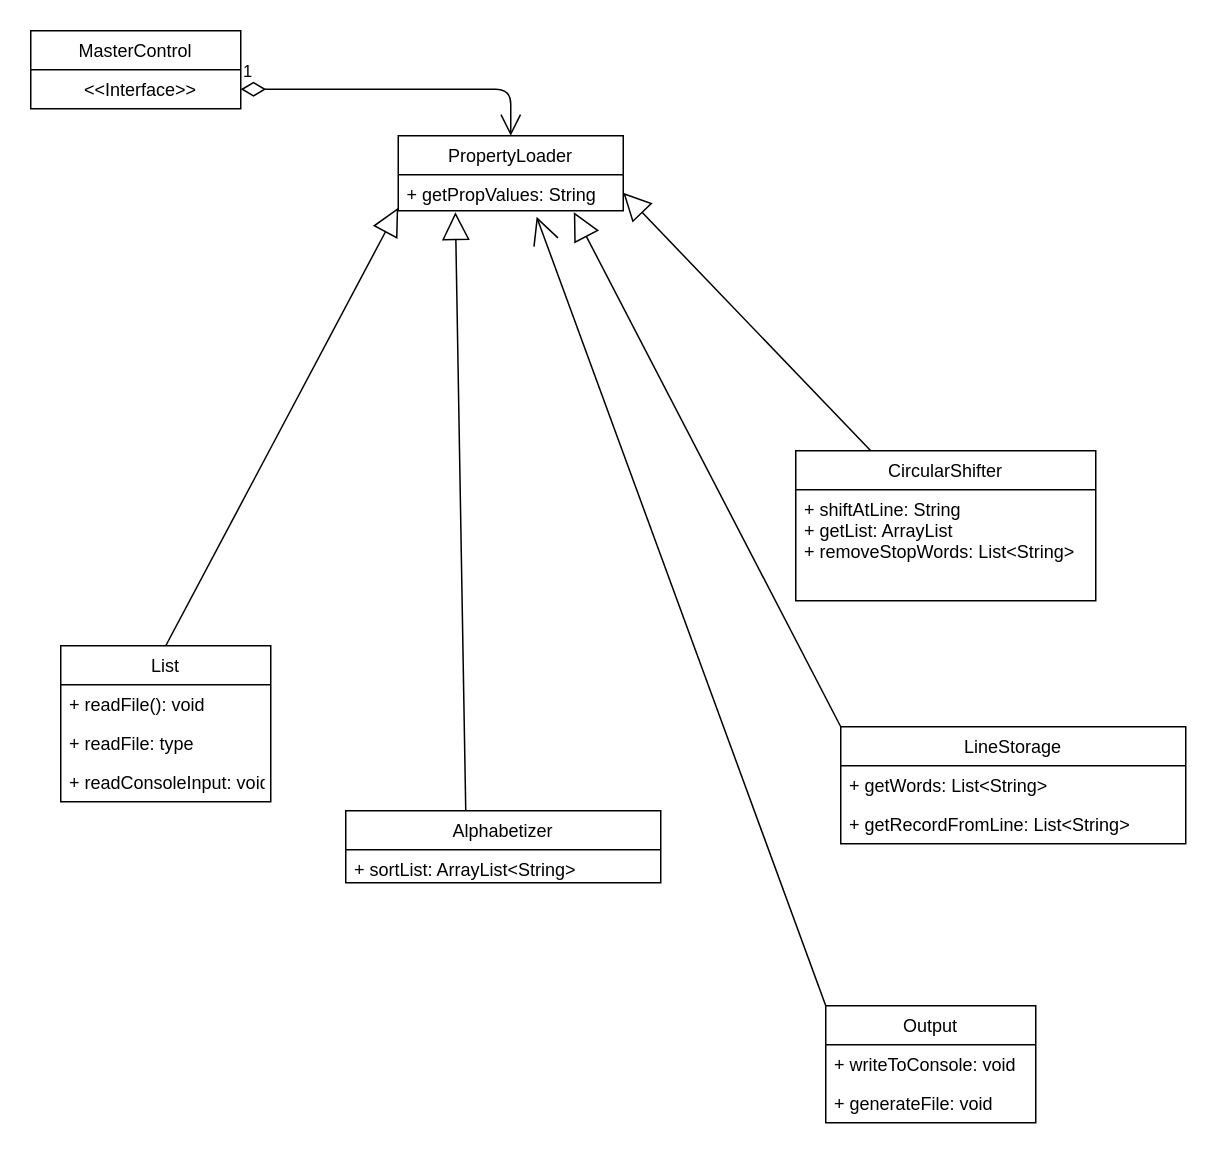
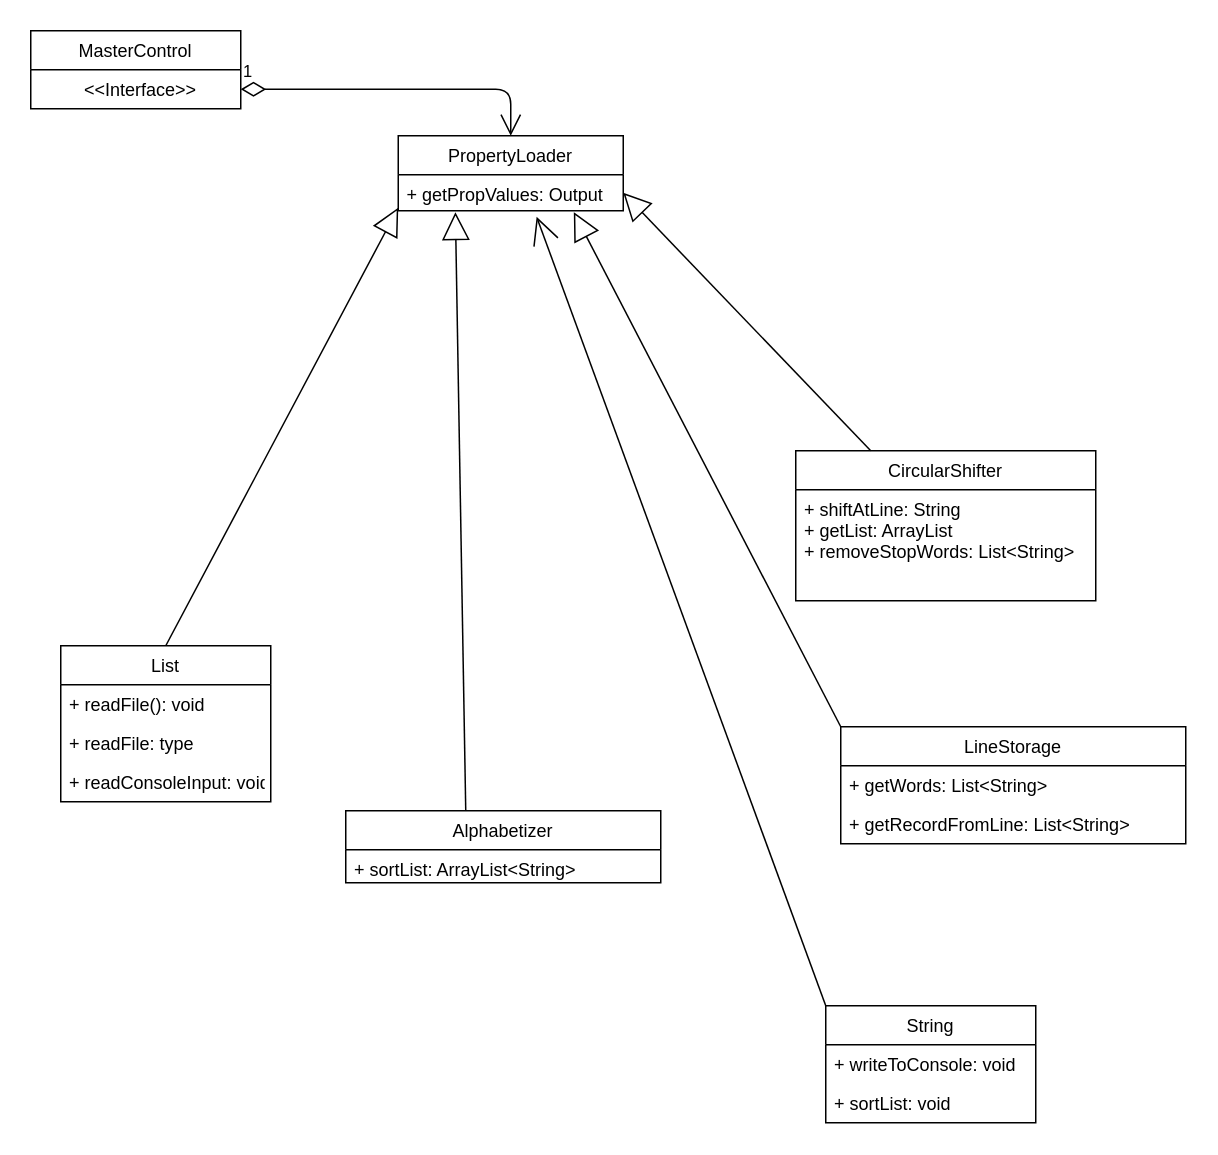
node "+ getPropValues: String": label "+ getPropValues: String" -> "+ getPropValues: Output"
node "Output": label "Output" -> "String"
node "+ generateFile: void": label "+ generateFile: void" -> "+ sortList: void"
